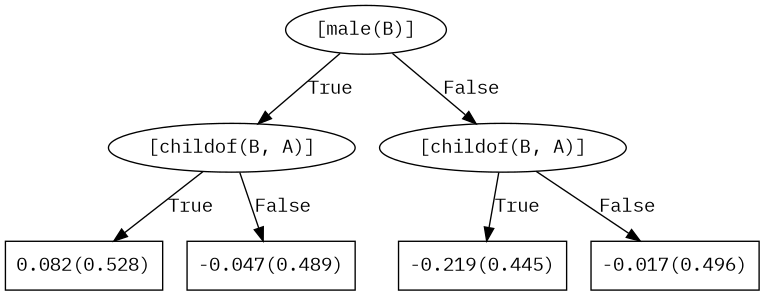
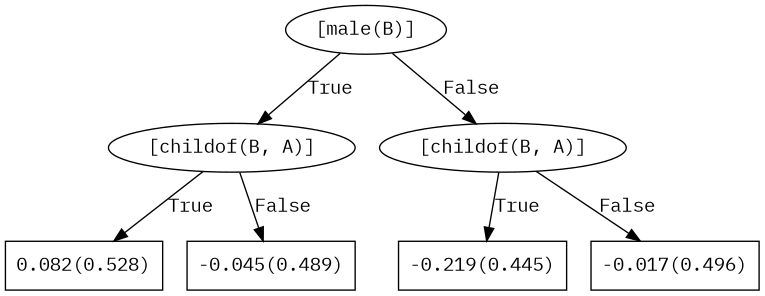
node "-0.047(0.489)": label "-0.047(0.489)" -> "-0.045(0.489)"
